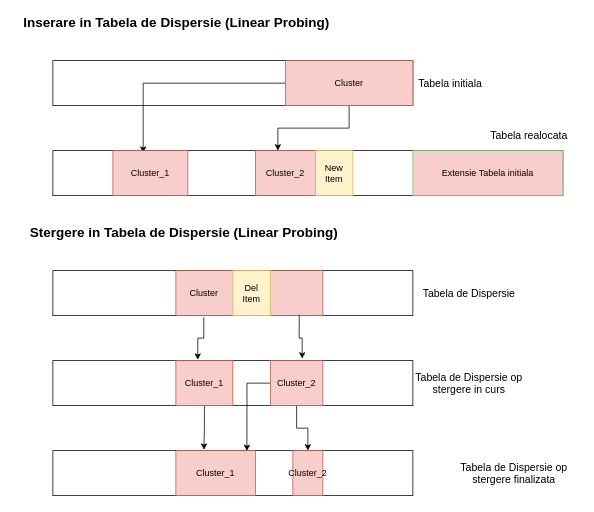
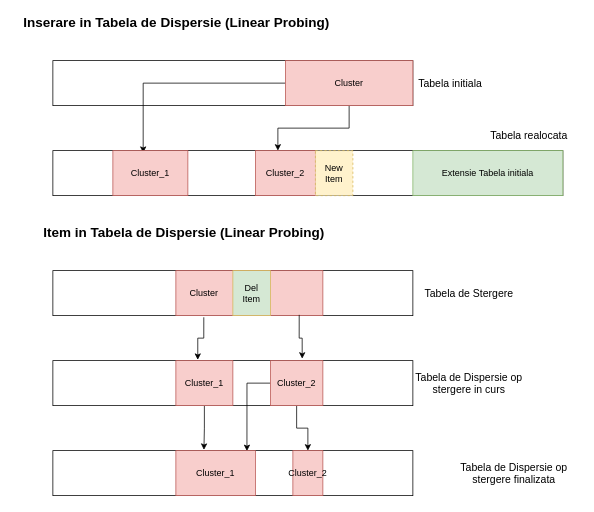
node "New Item": style solid -> dashed
node "Extensie Tabela initiala": fillcolor #f8cecc -> #d5e8d4
node "Stergere in Tabela de Dispersie (Linear Probing)": label "Stergere in Tabela de Dispersie (Linear Probing)" -> "Item in Tabela de Dispersie (Linear Probing)"
node "Del Item": fillcolor #fff2cc -> #d5e8d4
node "Tabela de Dispersie": label "Tabela de Dispersie" -> "Tabela de Stergere"
